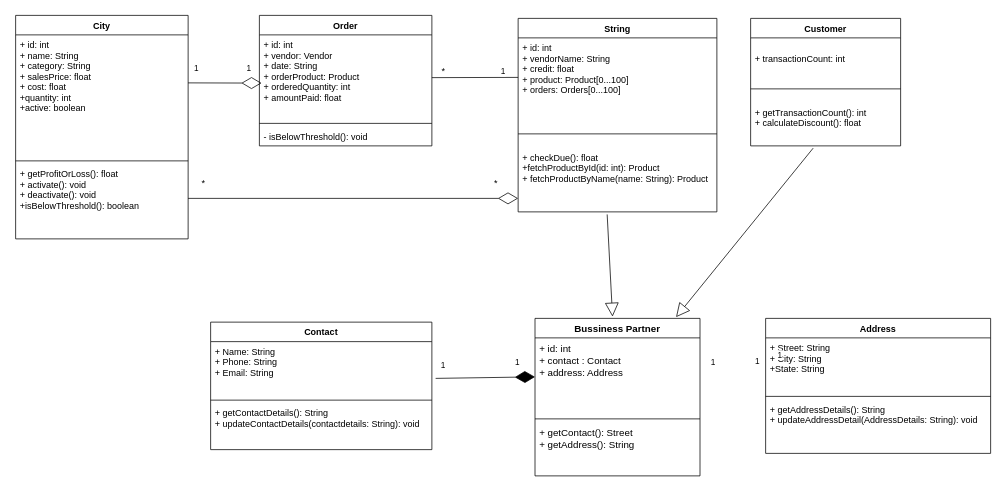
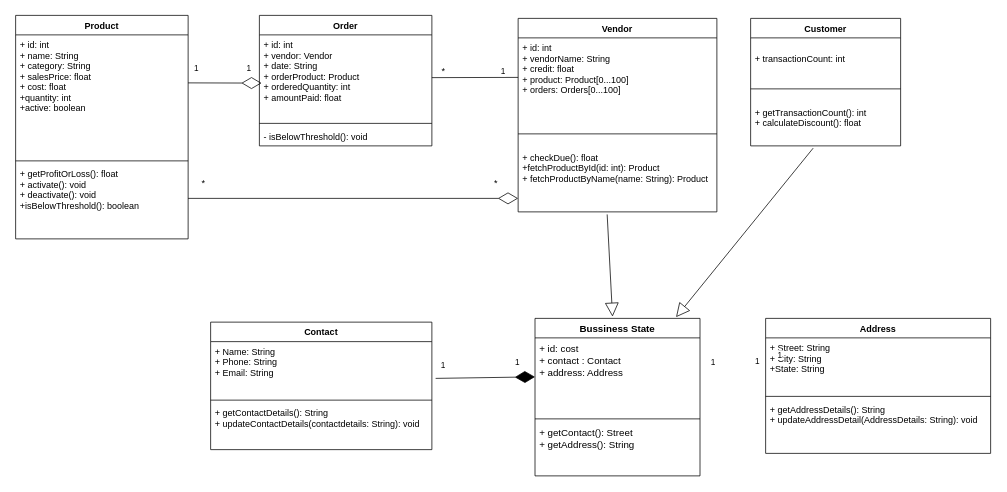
node "City": label "City" -> "Product"
node "String": label "String" -> "Vendor"
node "Bussiness Partner": label "Bussiness Partner" -> "Bussiness State"
node "+ id: int + contact : Contact + address: Address": label "+ id: int + contact : Contact + address: Address" -> "+ id: cost + contact : Contact + address: Address"
